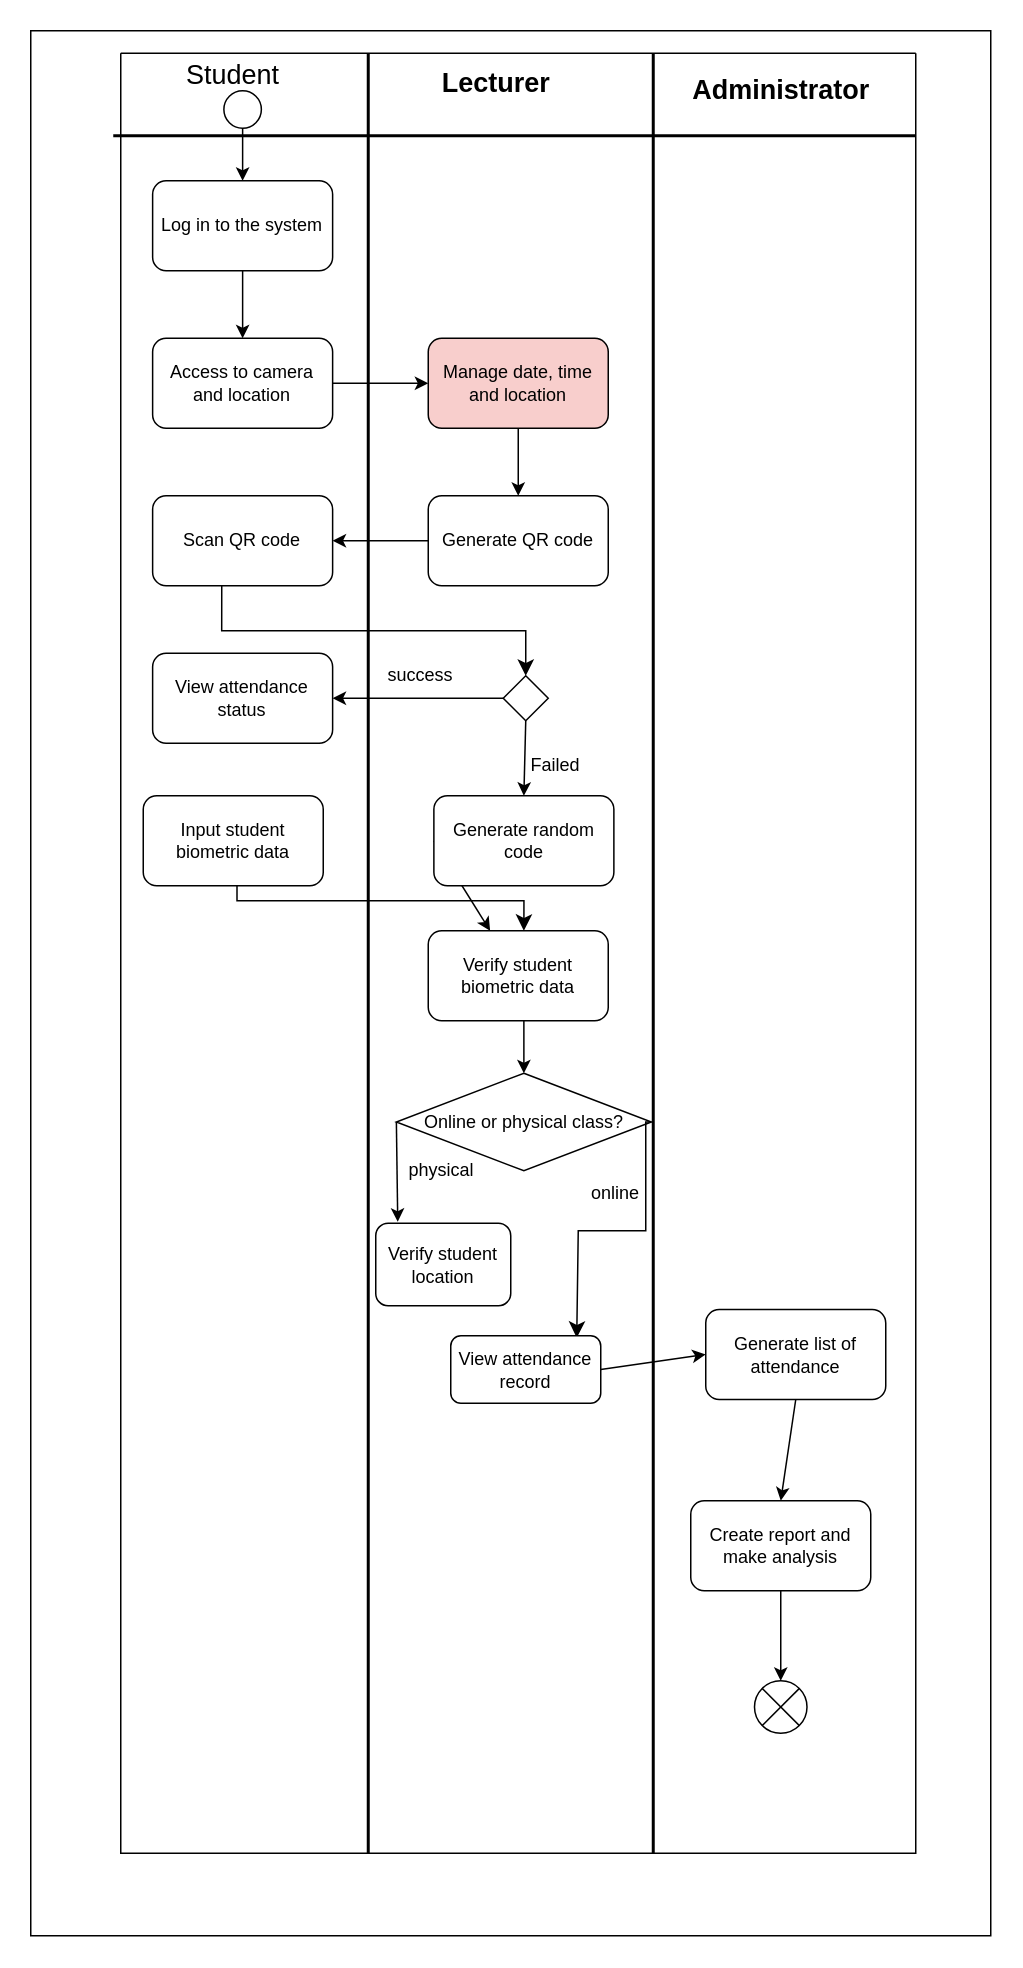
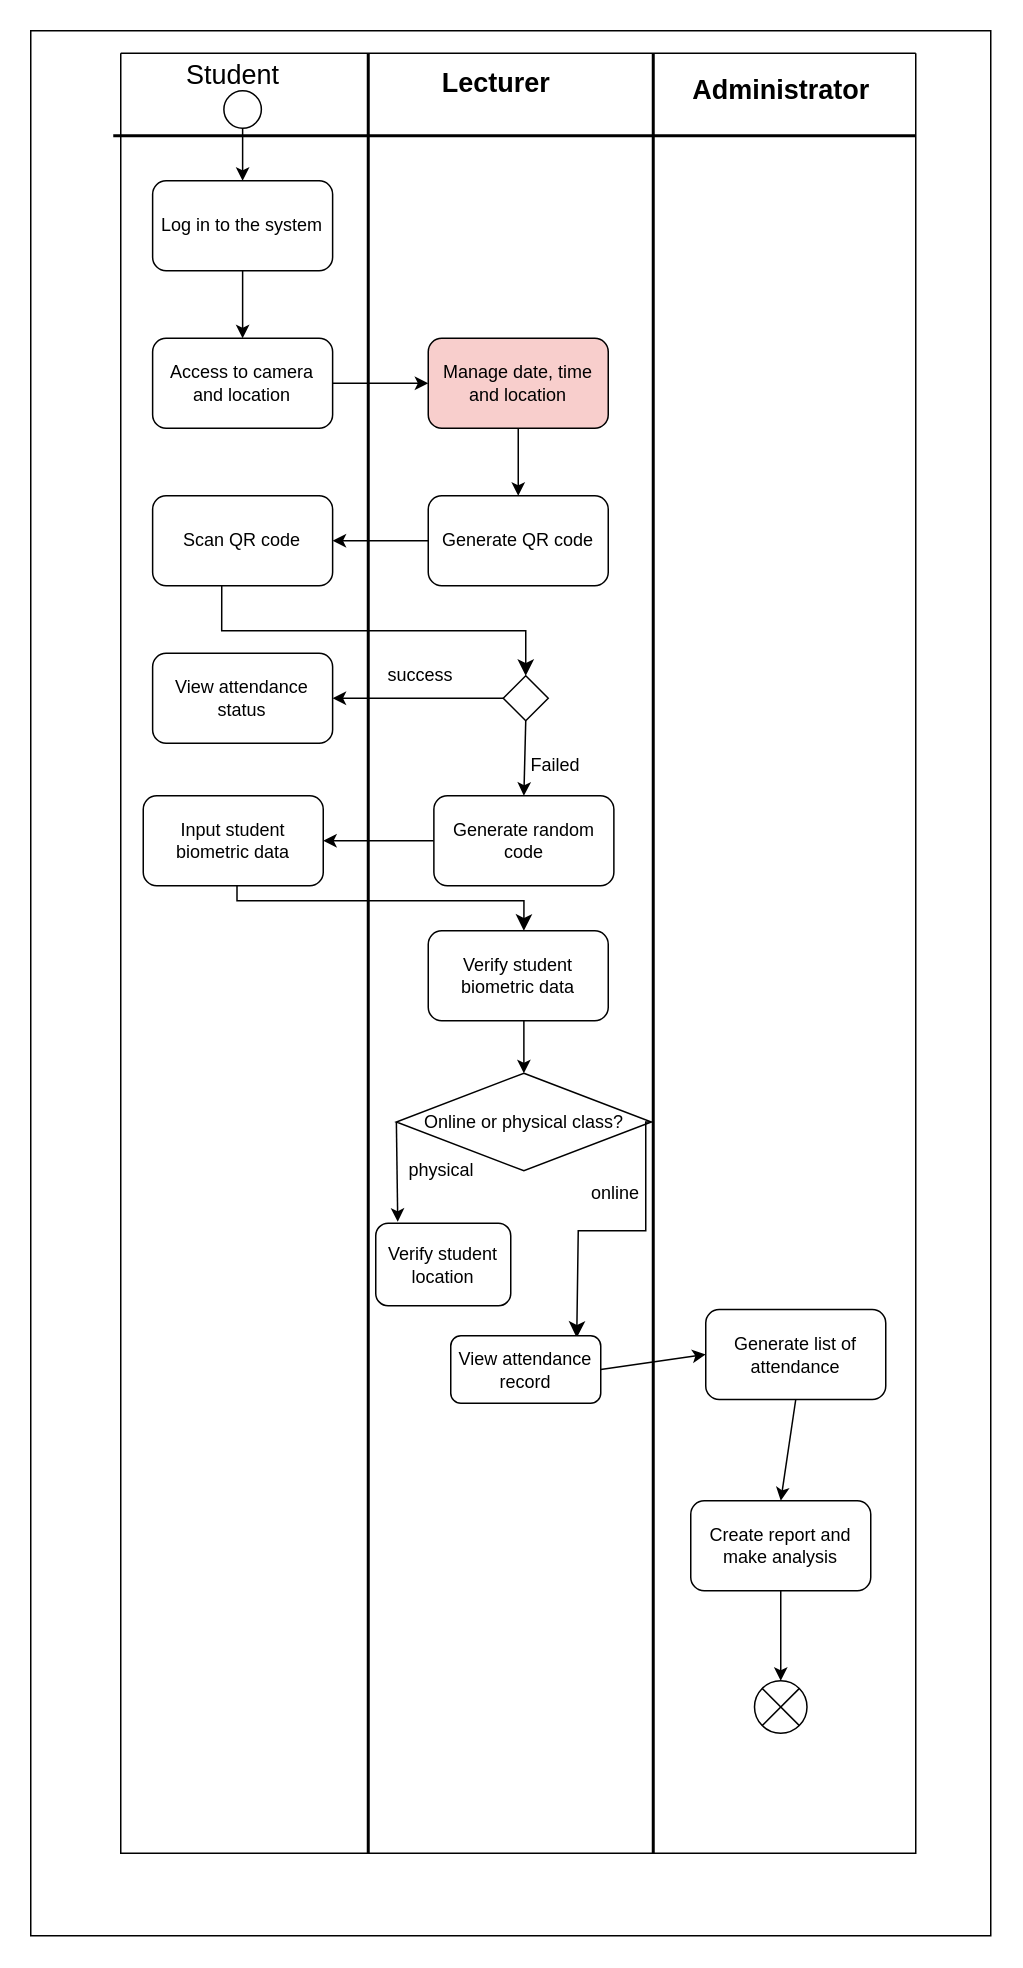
edge "Generate random code" -> "Verify student biometric data": now "Generate random code" -> "Input student biometric data"
